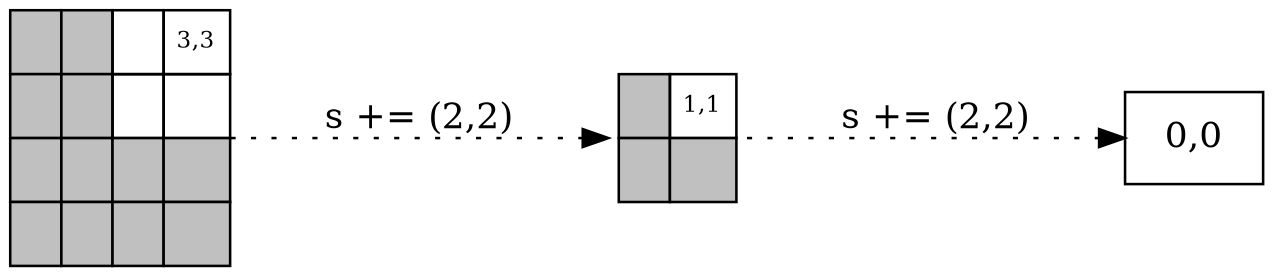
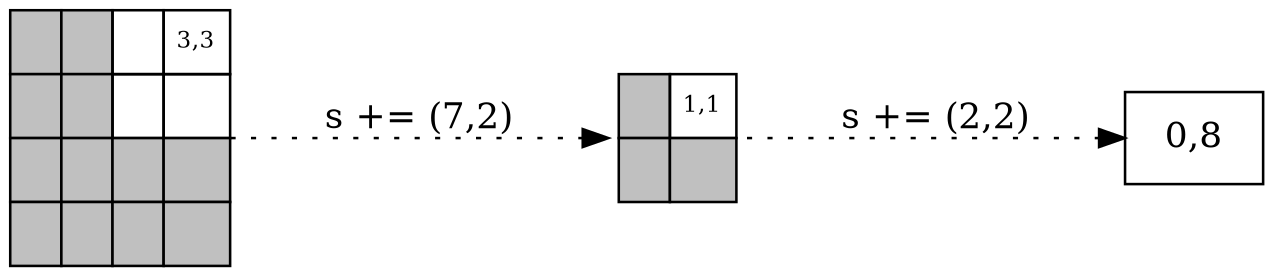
edge "3,3" -> "1,1": label "s += (2,2)" -> "s += (7,2)"
node "0,0": label "0,0" -> "0,8"
